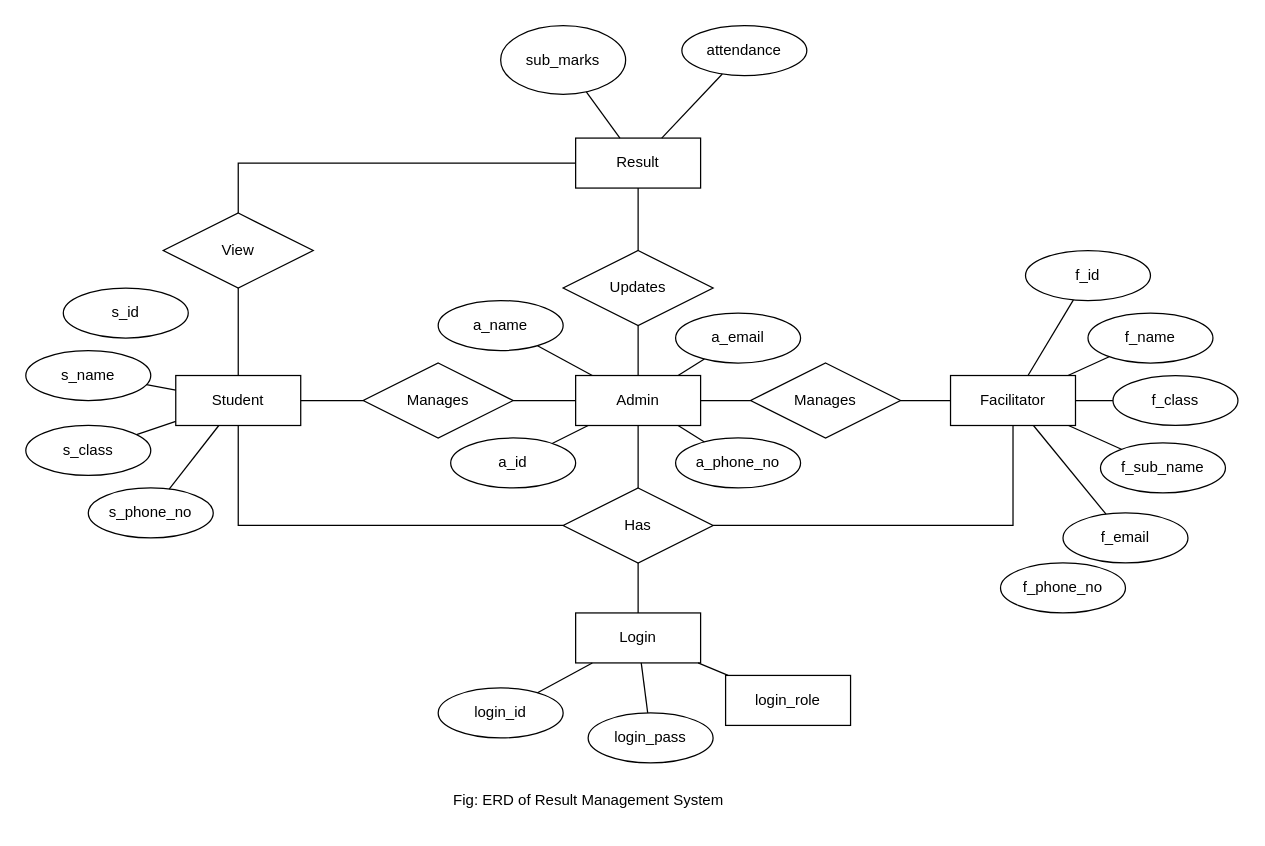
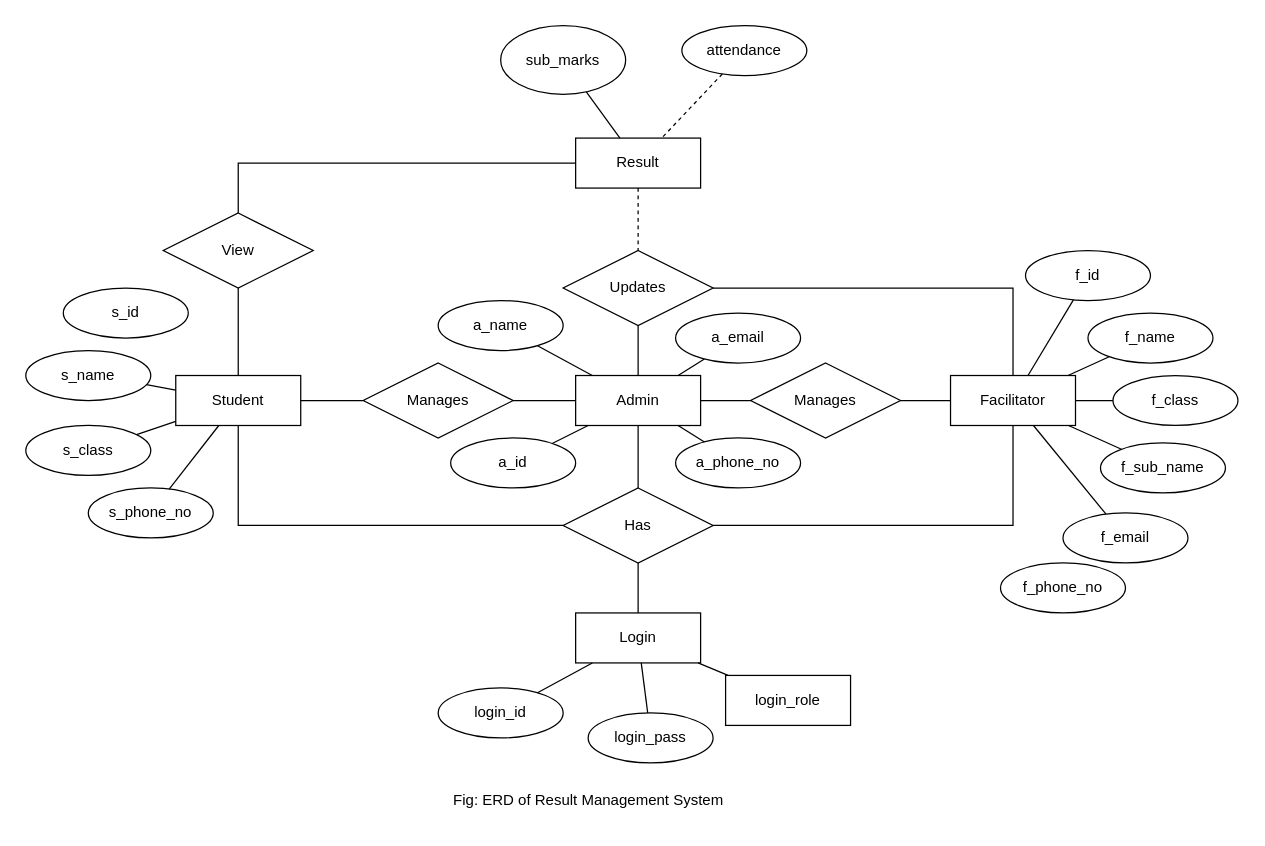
edge "attendance" -- "Result": style solid -> dashed
edge "Result" -- "Updates": style solid -> dashed
edge "Updates" -- "Facilitator": added
